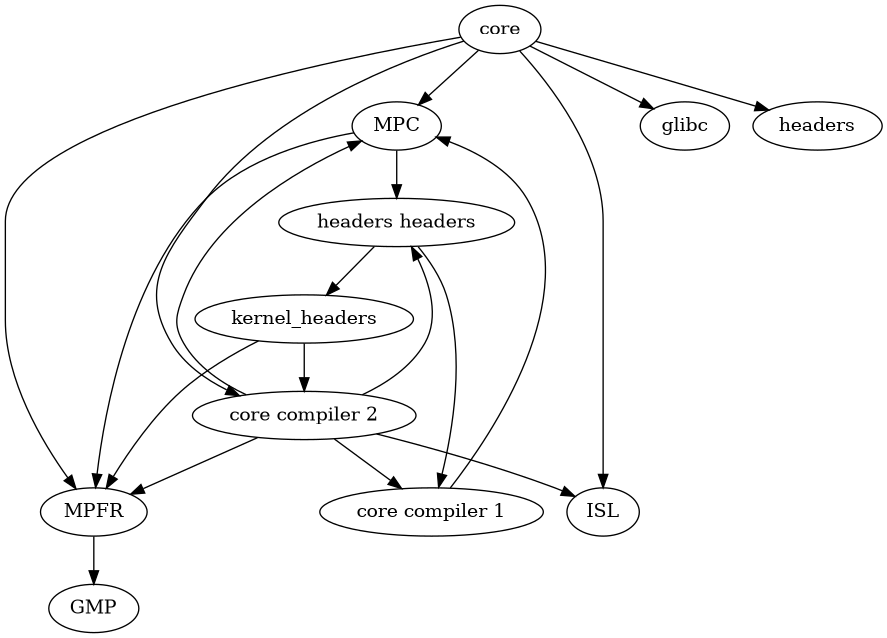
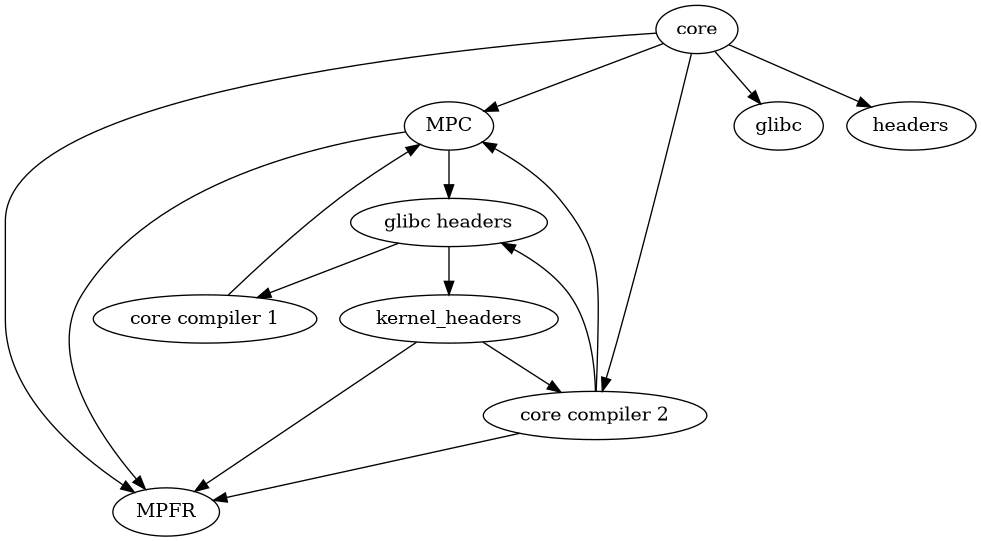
node "headers headers": label "headers headers" -> "glibc headers"
edge "core compiler 2" -> "core compiler 1": removed
node "ISL": removed
node "GMP": removed
